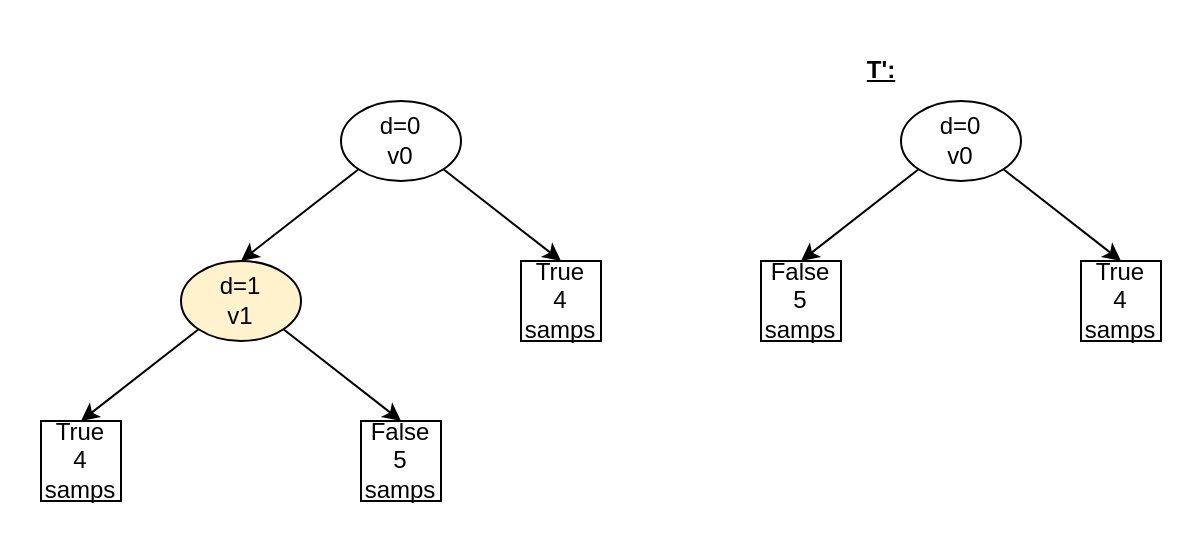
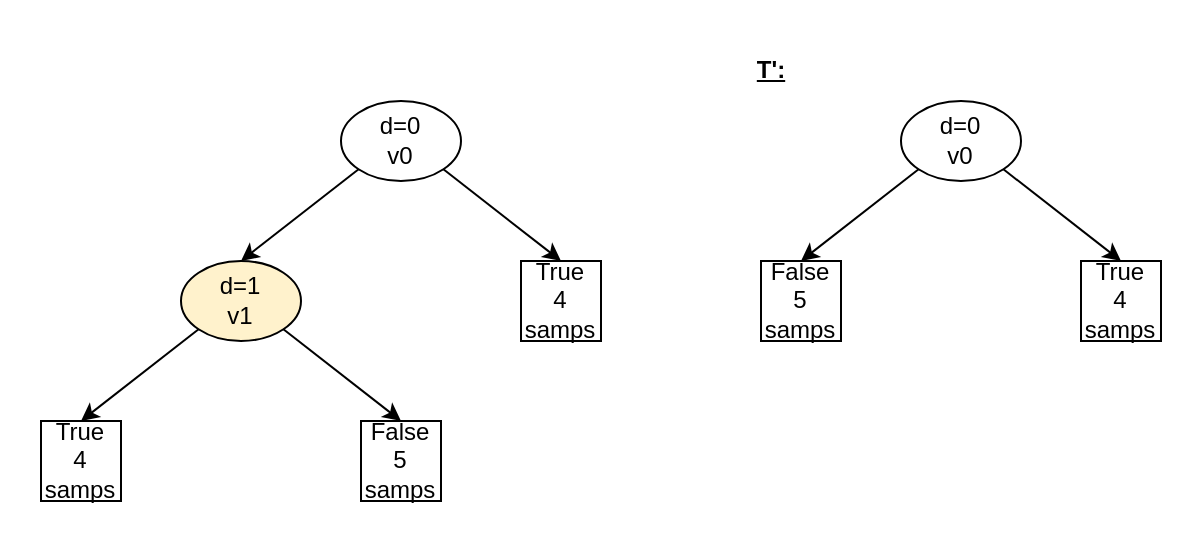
node "T':": moved (881, 71) -> (771, 71)
